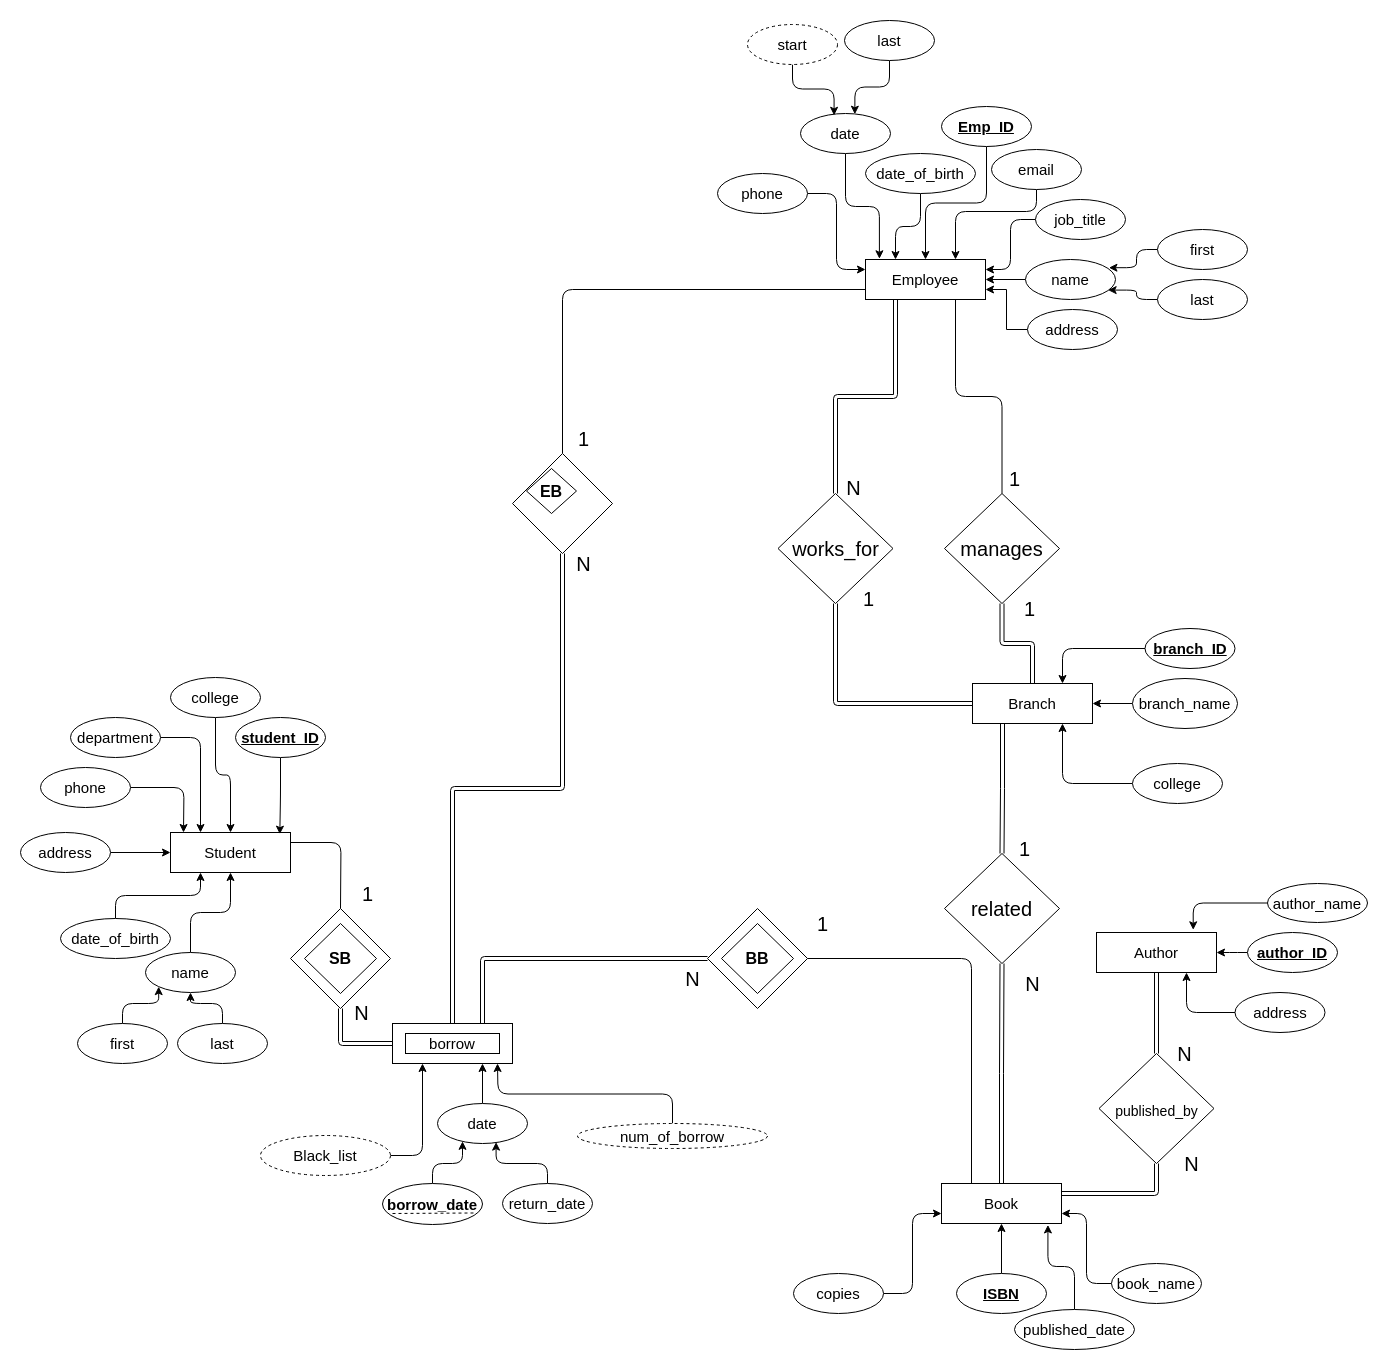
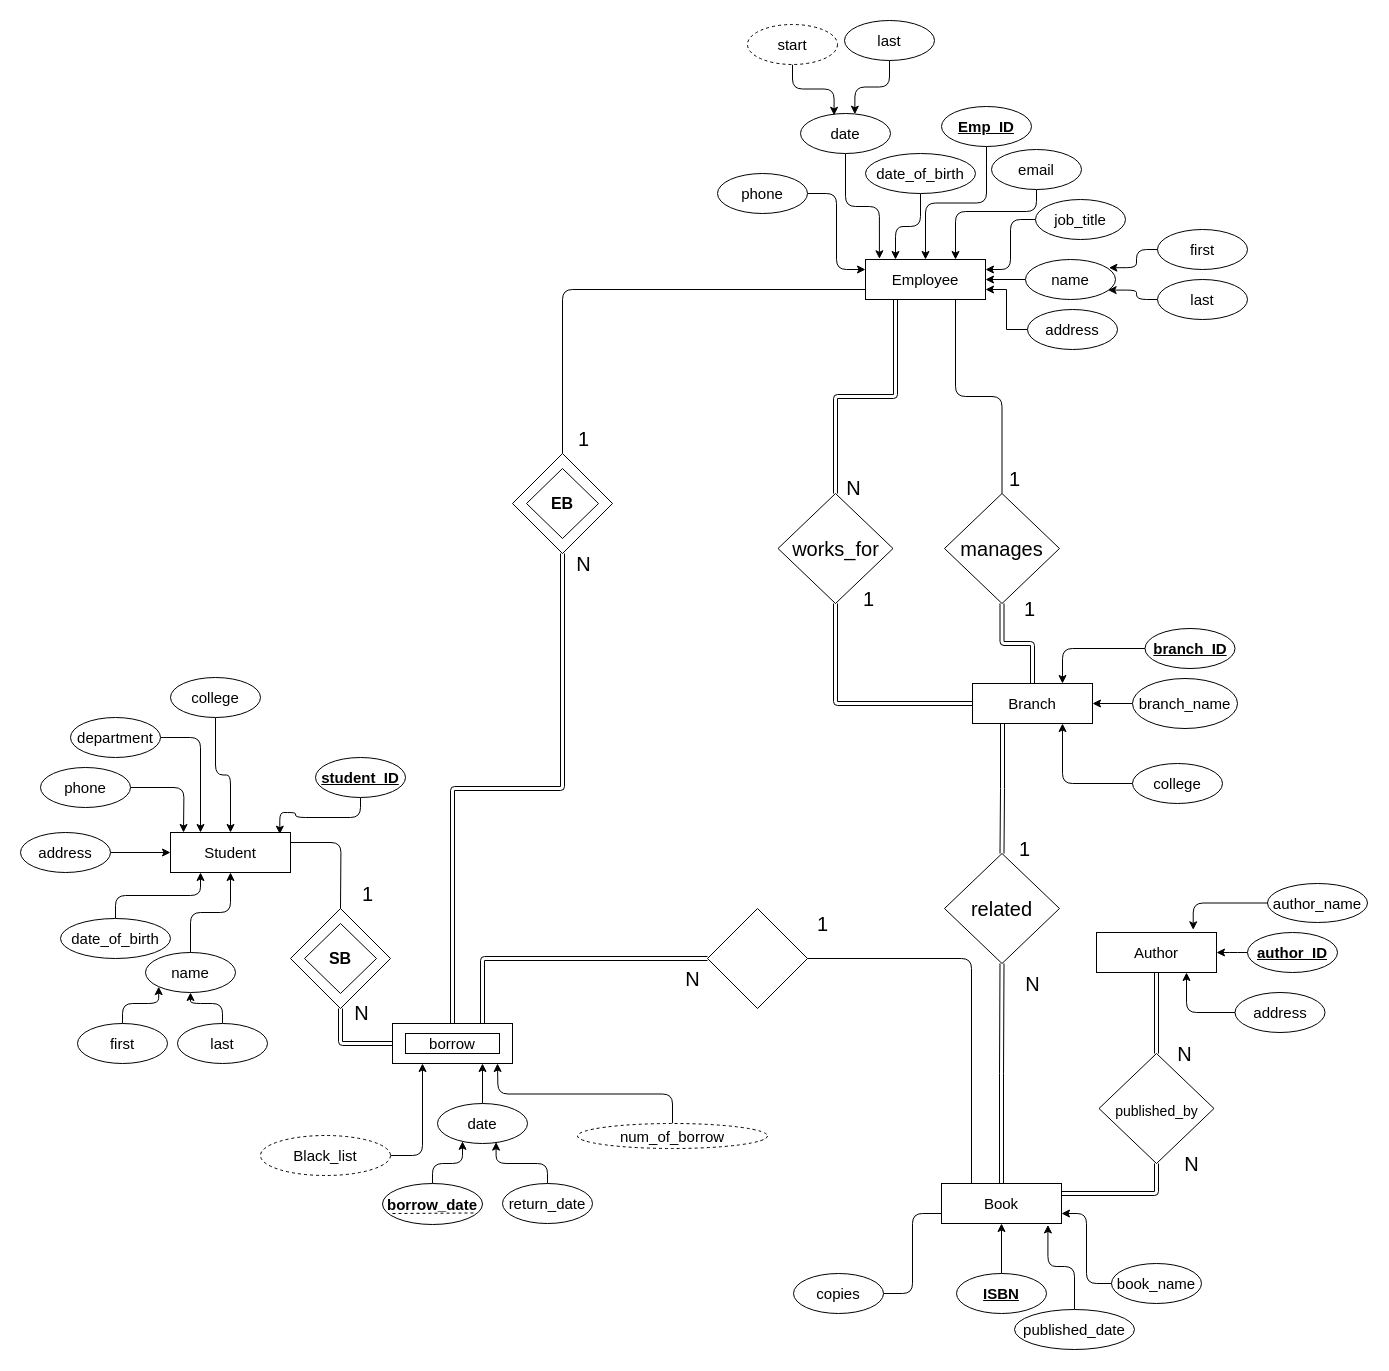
node "EB": size 50x45 -> 72x70
node "student_ID": moved (281, 738) -> (361, 778)
node "BB": removed
edge "copies" -> "Book": arrowhead classic -> none
